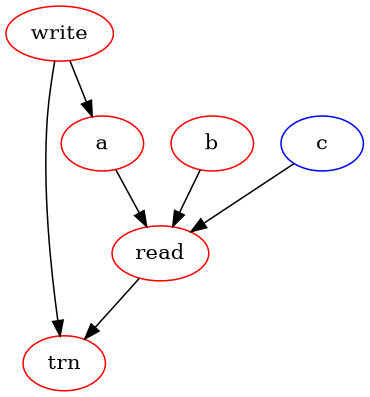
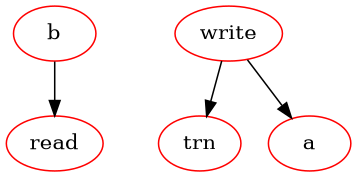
node "c": removed
edge "a" -> "read": removed
edge "read" -> "trn": removed
